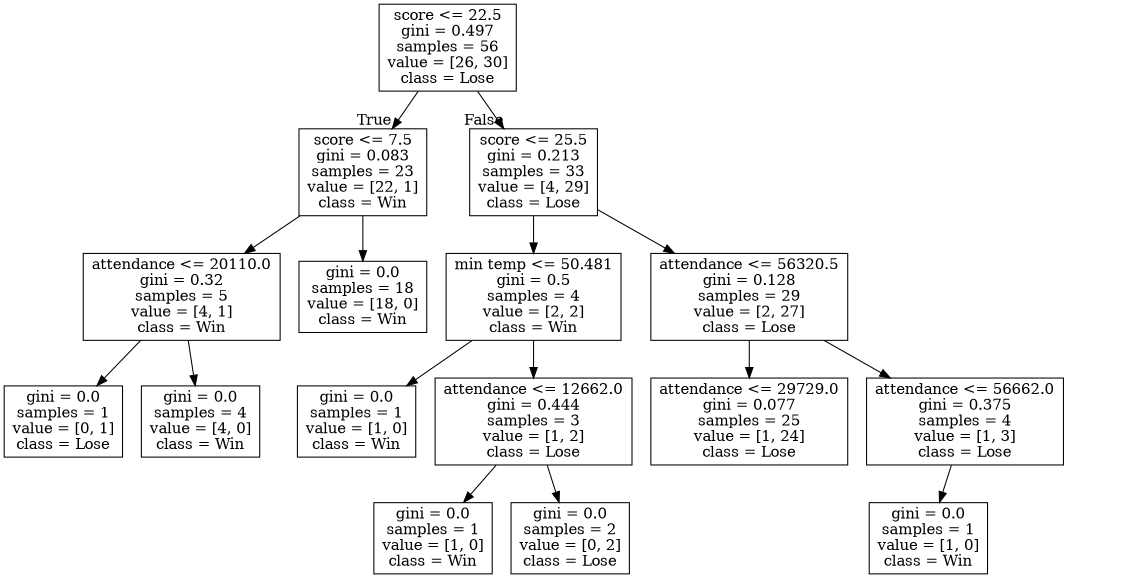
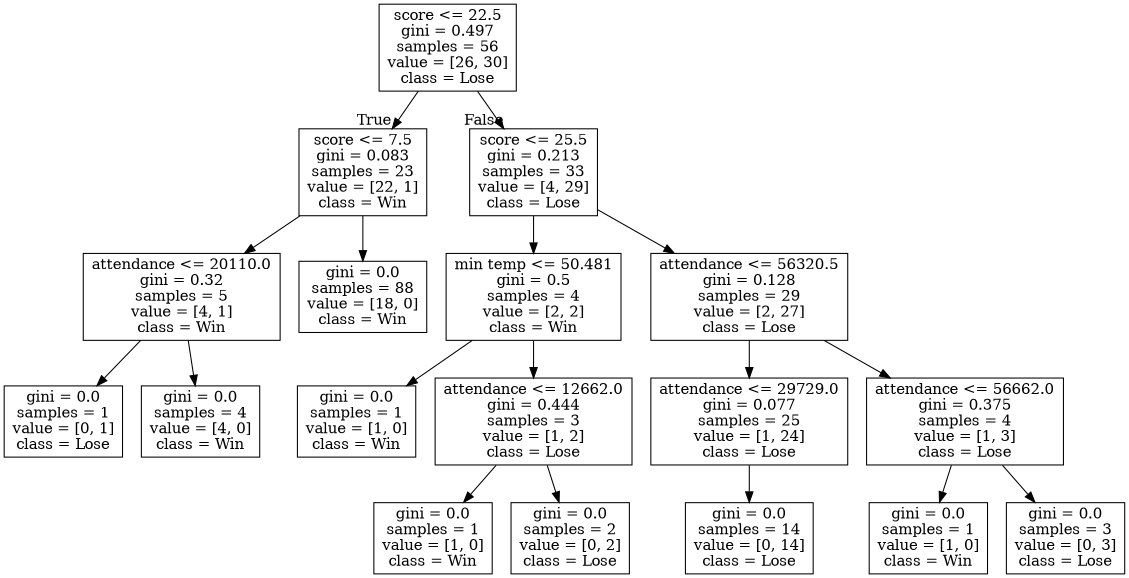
node "gini = 0.0 samples = 18 value = [18, 0] class = Win": label "gini = 0.0 samples = 18 value = [18, 0] class = Win" -> "gini = 0.0 samples = 88 value = [18, 0] class = Win"
node "gini = 0.0 samples = 14 value = [0, 14] class = Lose": added
node "gini = 0.0 samples = 3 value = [0, 3] class = Lose": added
